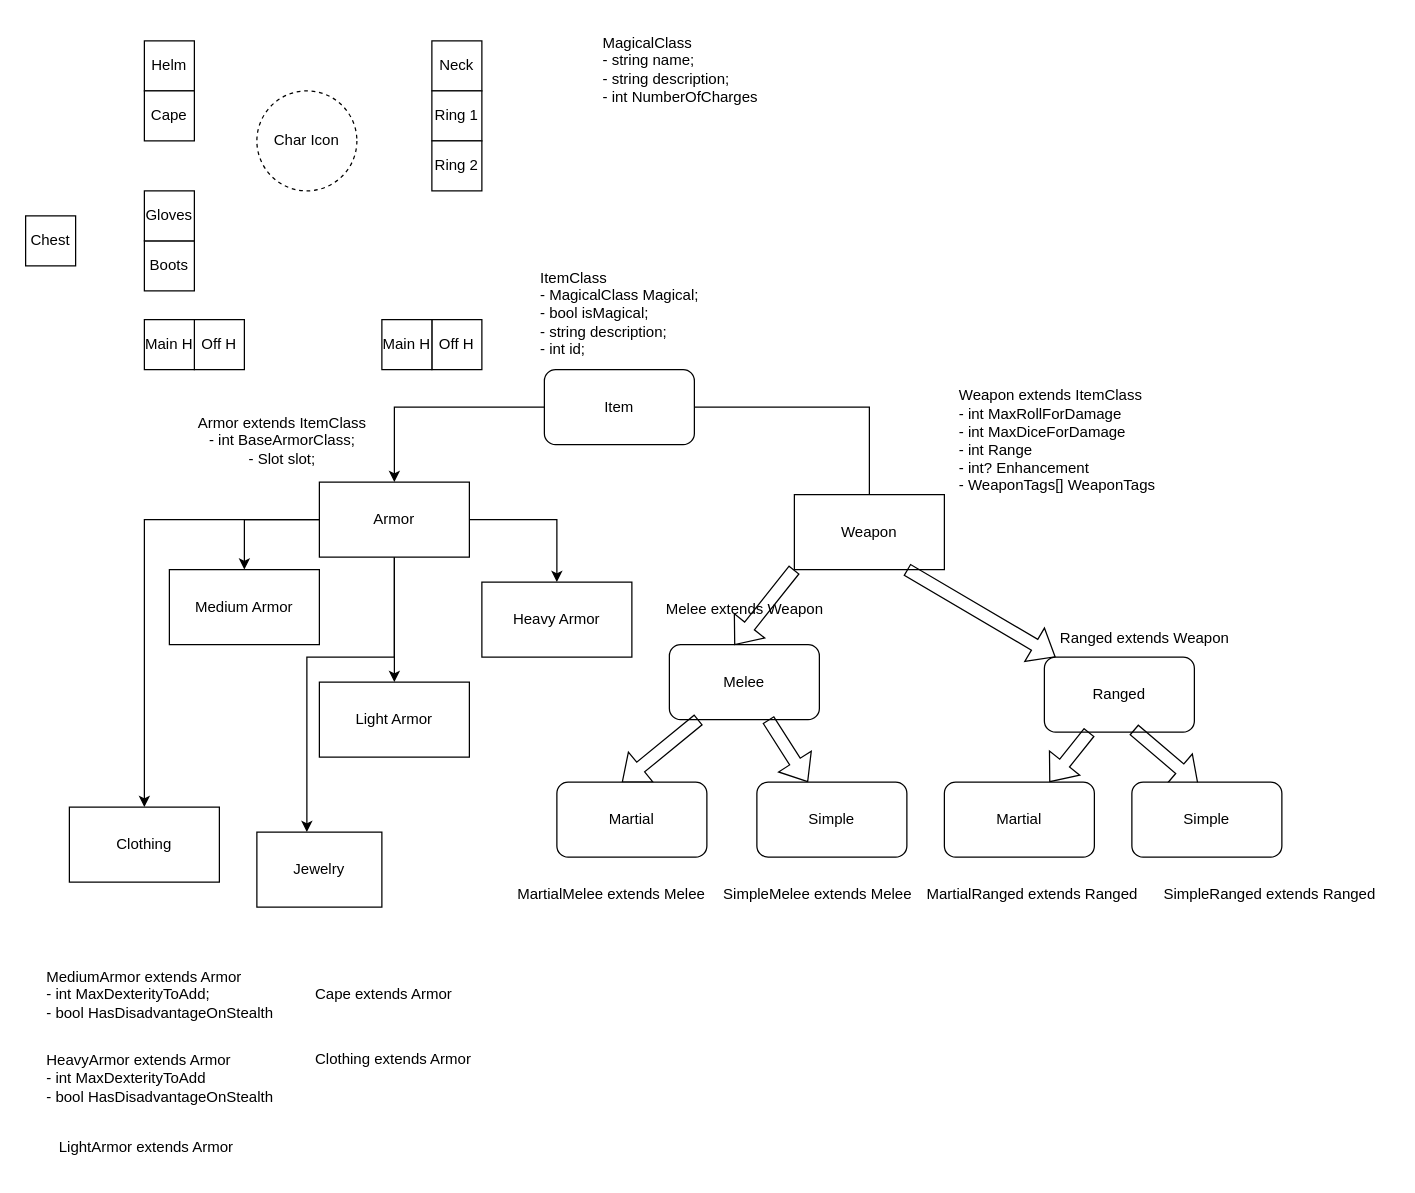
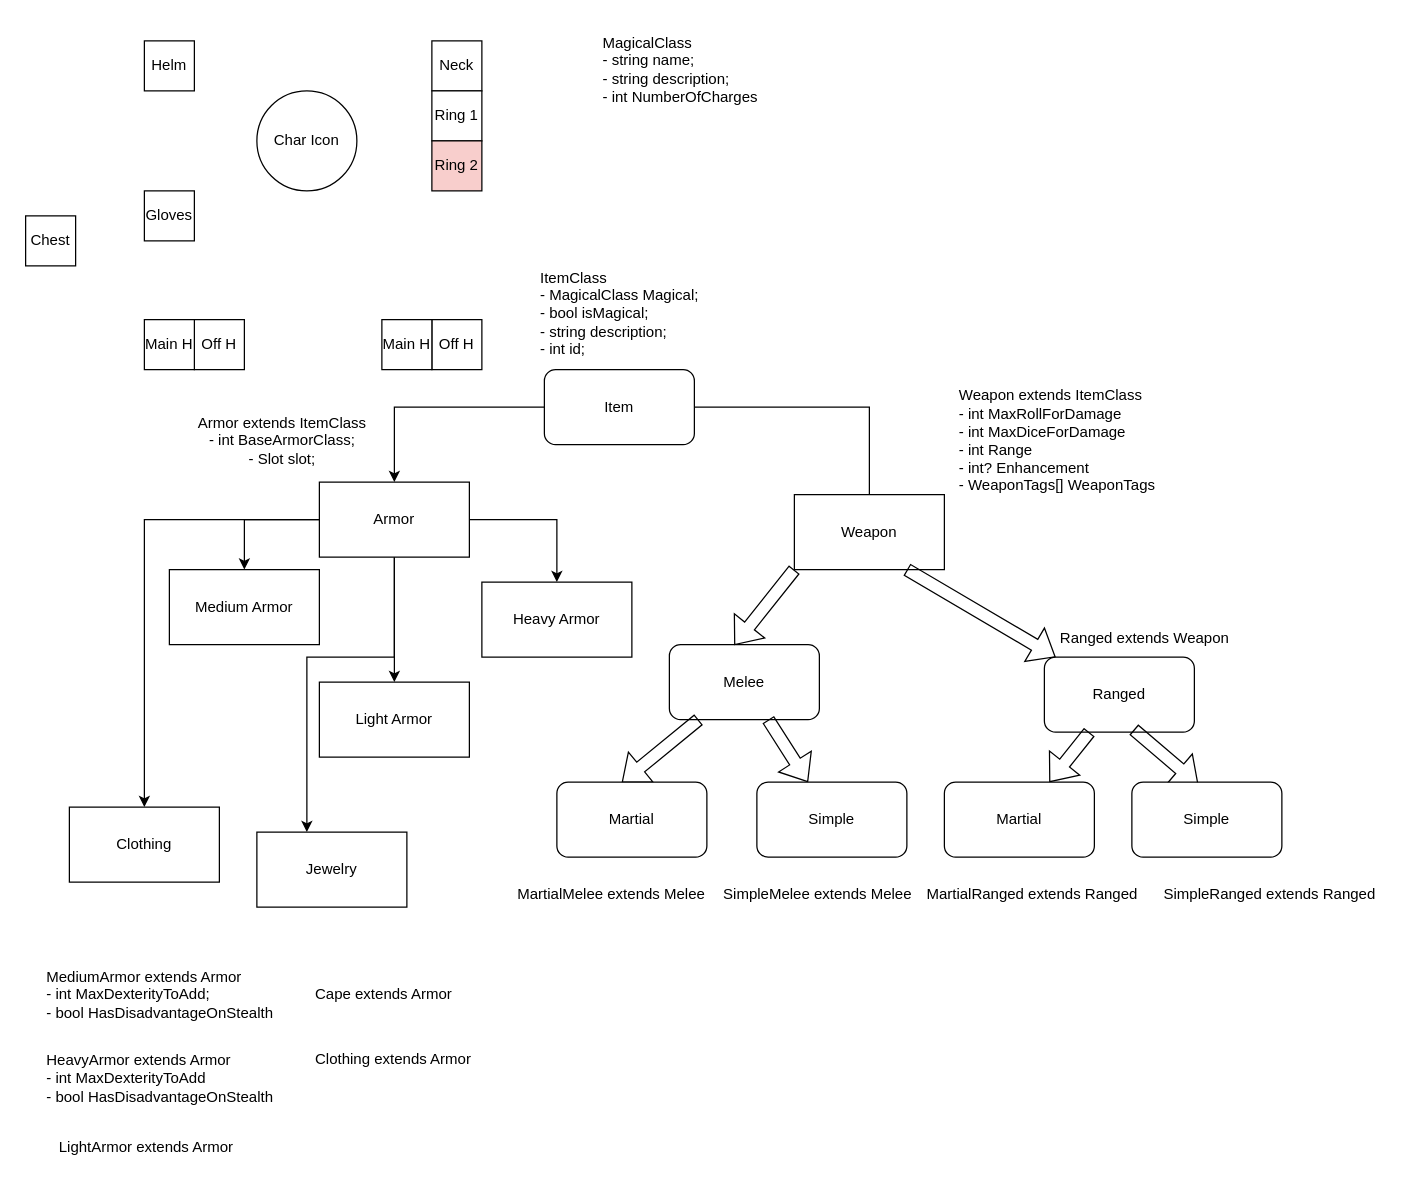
node "Cape": removed
node "Char Icon": style dashed -> solid
node "Ring 2": fillcolor #ffffff -> #f8cecc
node "Boots": removed
node "Melee extends Weapon": removed
node "Jewelry": size 125x75 -> 150x75
